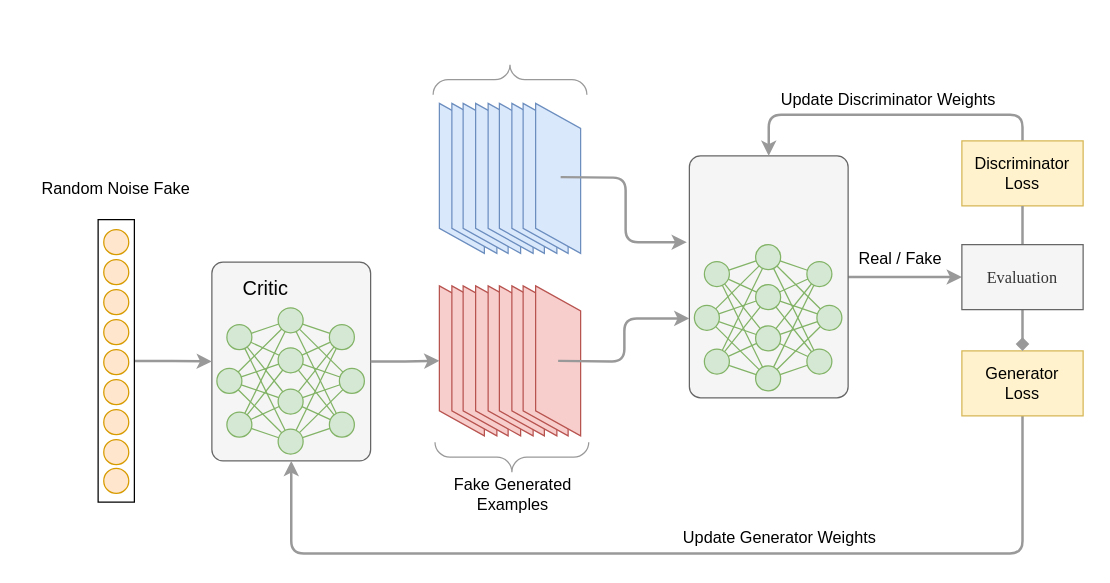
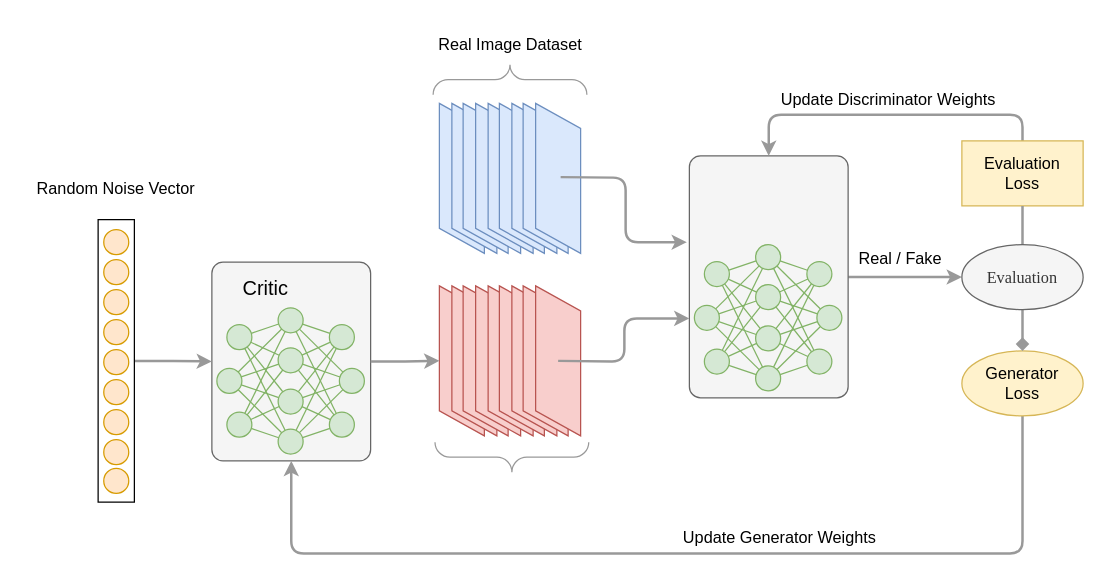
node "Real Image Dataset": added
node "Discriminator Loss": label "Discriminator Loss" -> "Evaluation Loss"
node "Random Noise Fake": label "Random Noise Fake" -> "Random Noise Vector"
node "Evaluation": shape rounded rectangle -> ellipse
node "Generator Loss": shape rounded rectangle -> ellipse
node "Fake Generated Examples": removed
